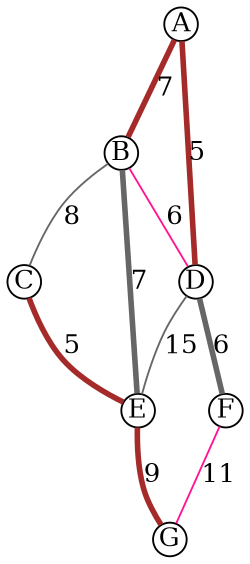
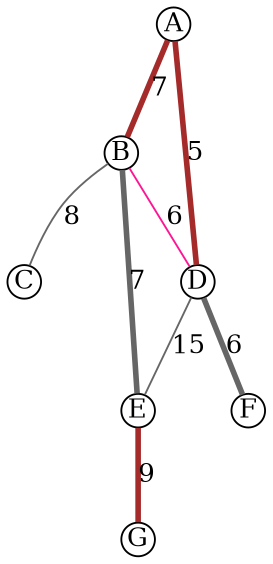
edge "C" -- "E": removed, label "5"
edge "F" -- "G": removed, label "11"
